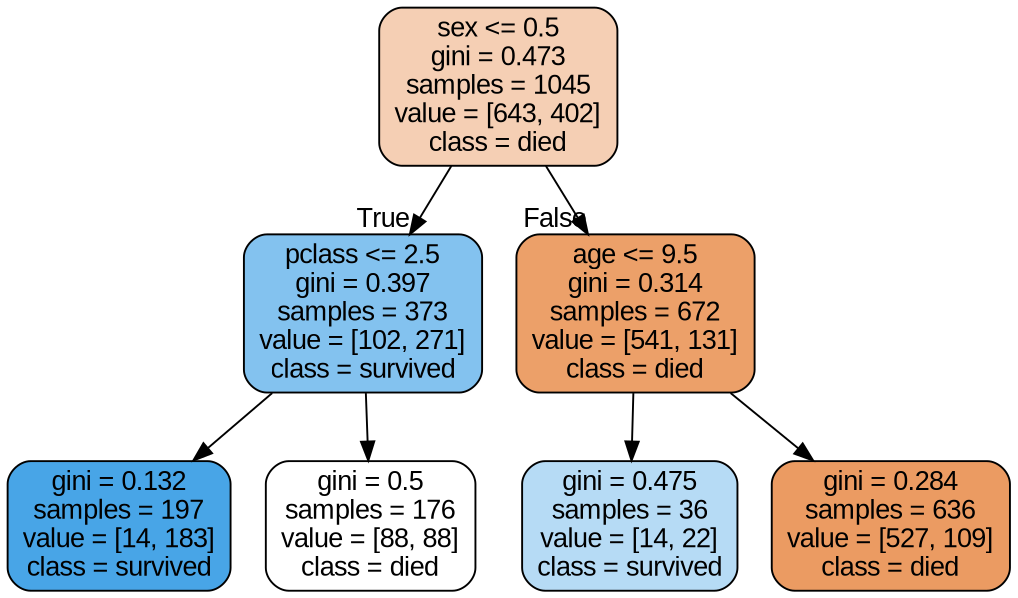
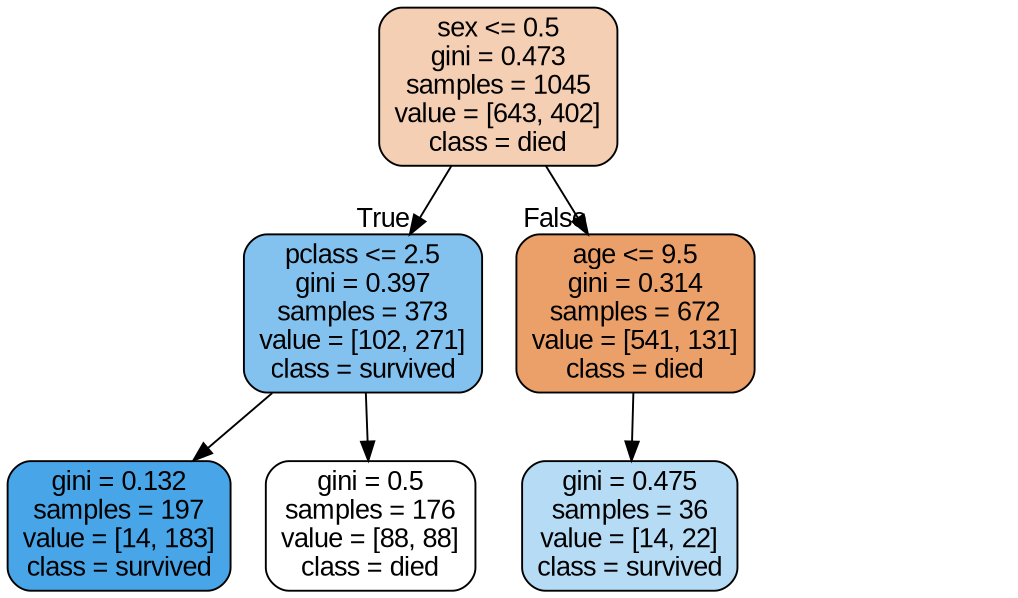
node "gini = 0.284 samples = 636 value = [527, 109] class = died": removed
